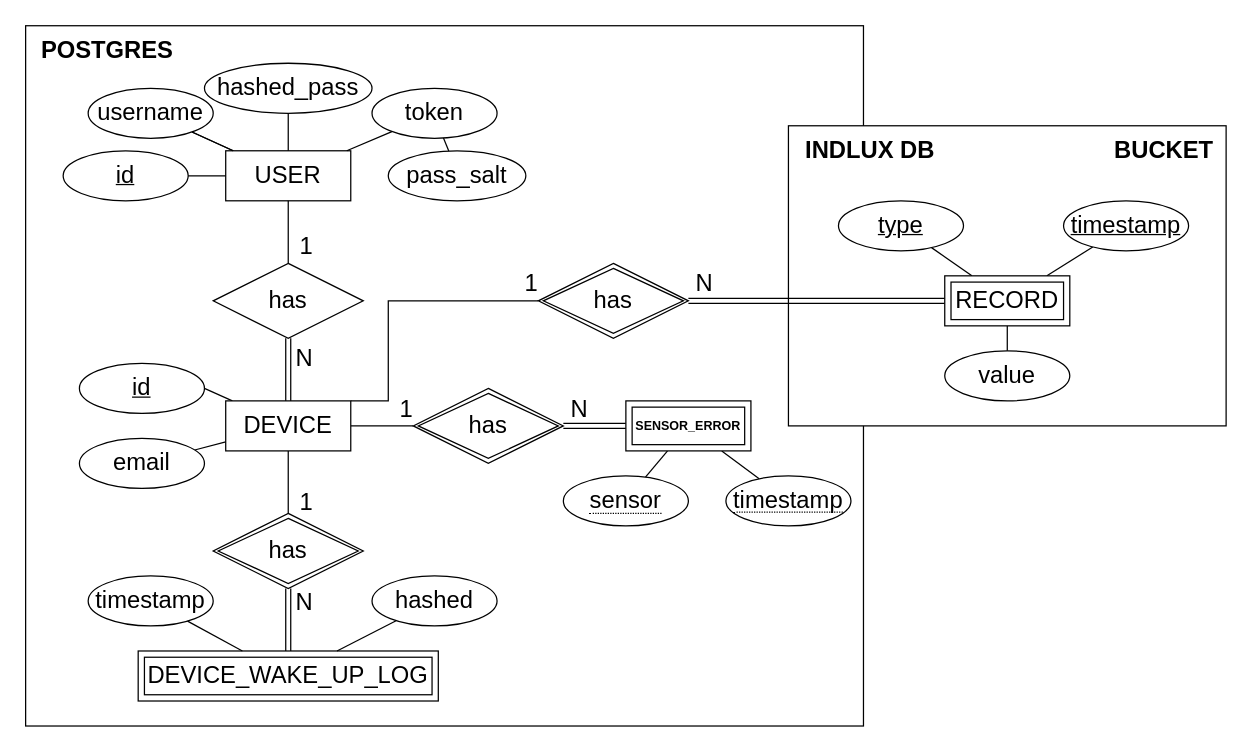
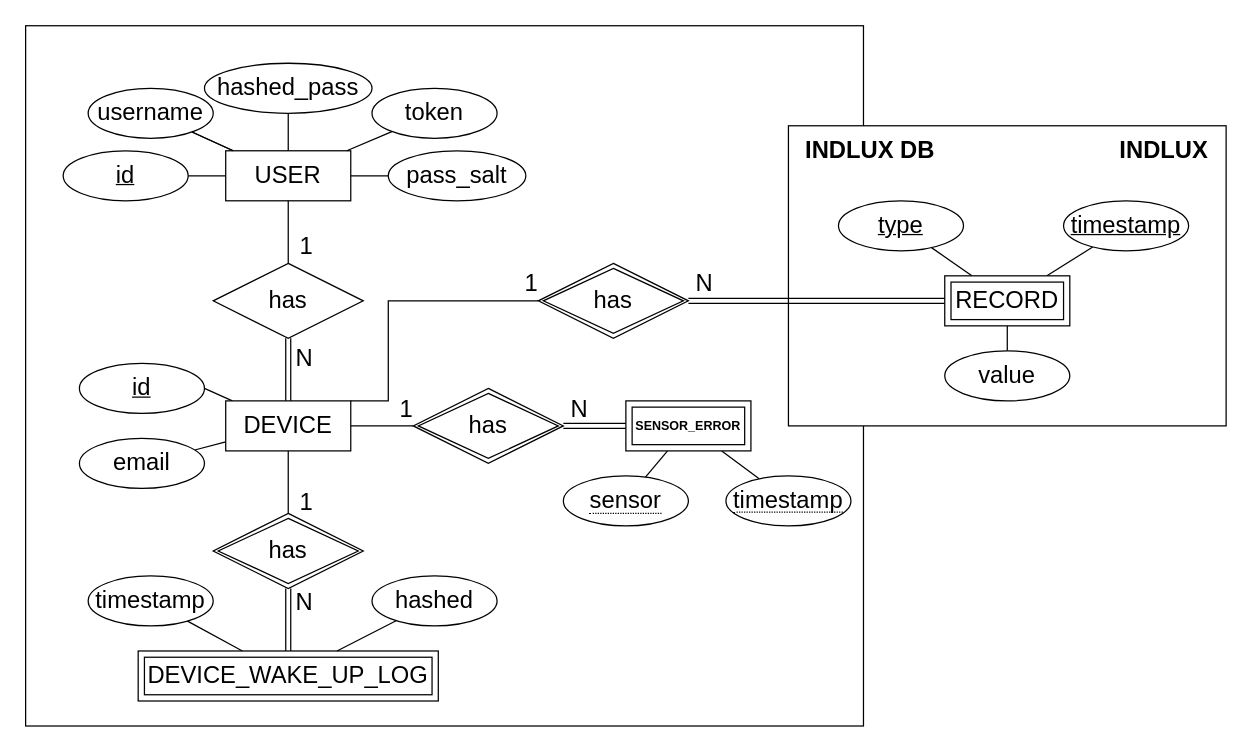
node "POSTGRES": removed
edge "token" -- "pass_salt": now "USER" -- "pass_salt"
node "BUCKET": label "BUCKET" -> "INDLUX"
